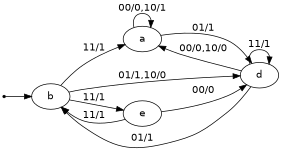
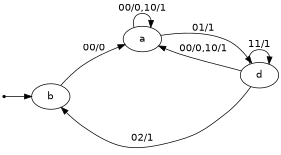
edge "b" -> "a": label "11/1" -> "00/0"
edge "d" -> "a": label "00/0,10/0" -> "00/0,10/1"
edge "b" -> "d": removed, label "01/1,10/0"
node "e": removed
edge "d" -> "b": label "01/1" -> "02/1"
